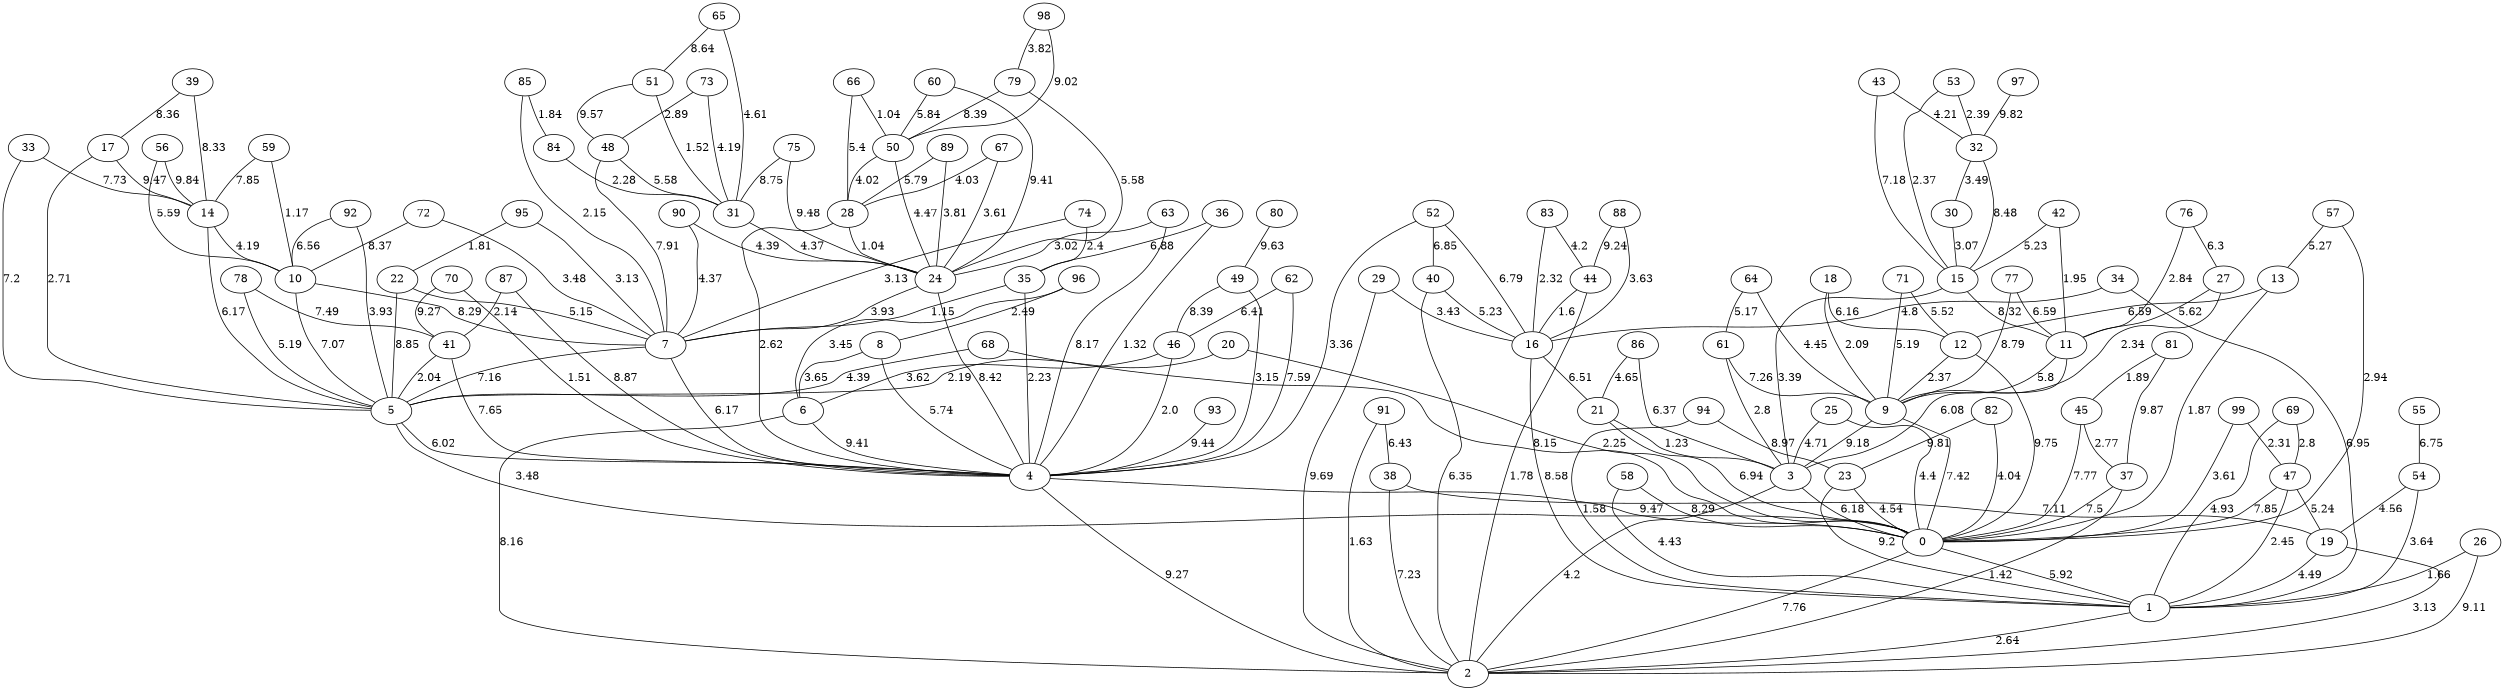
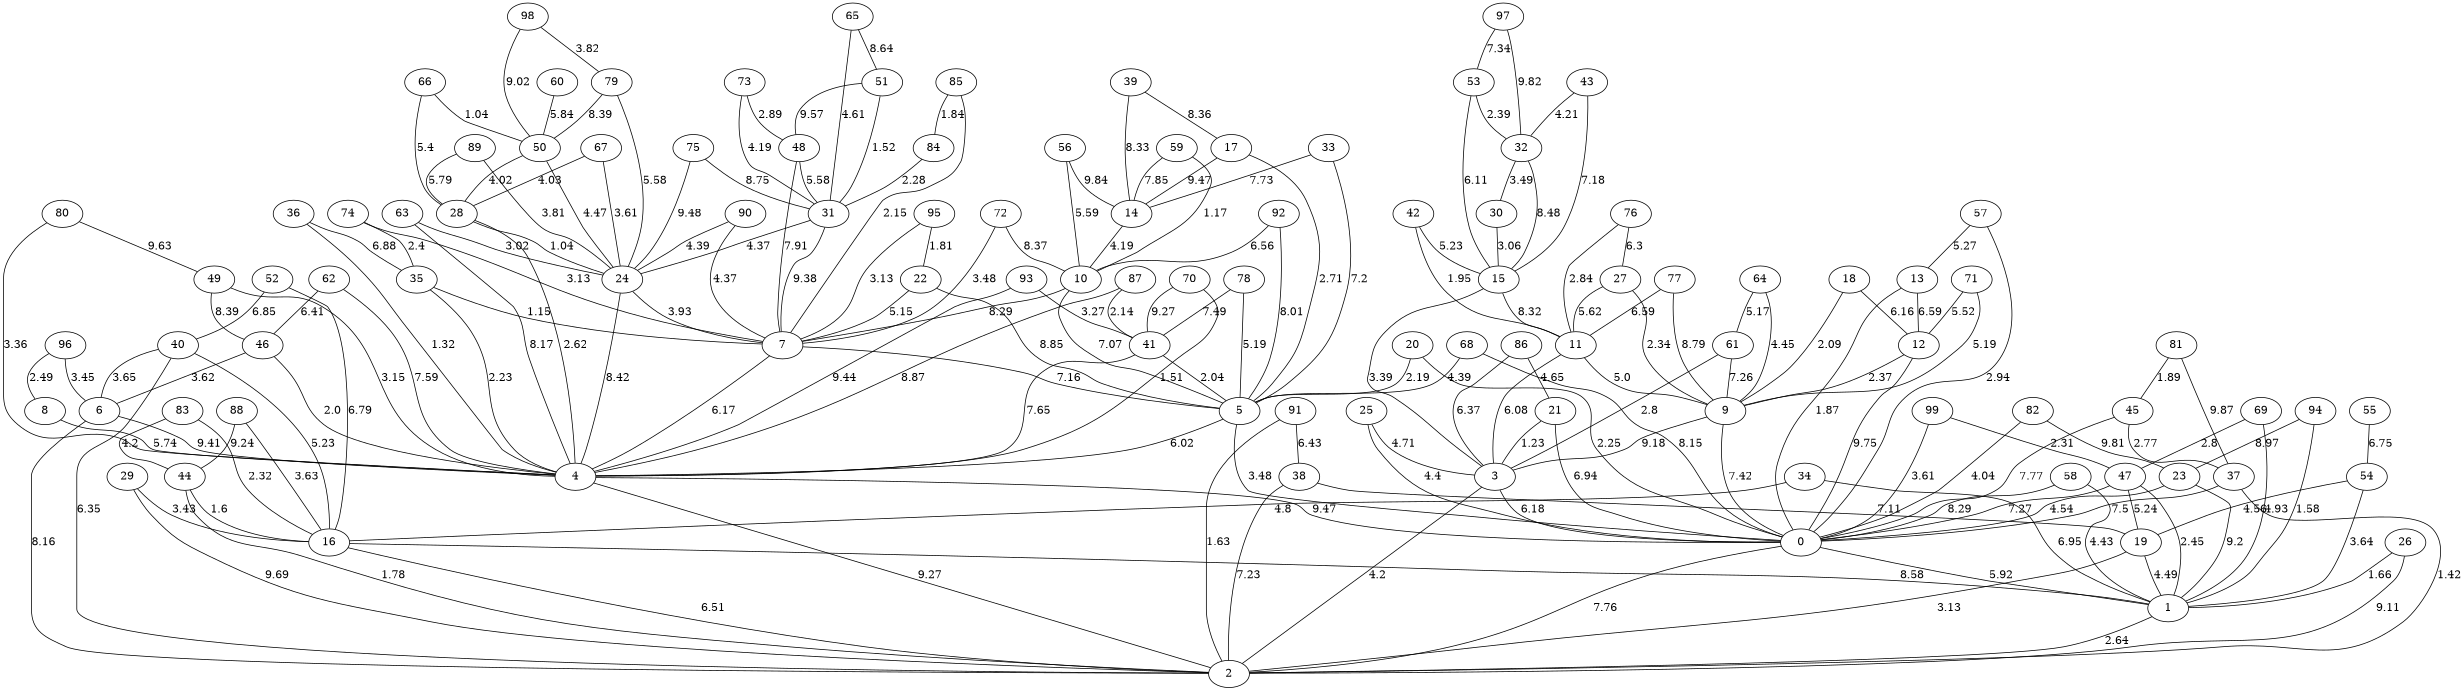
edge "97" -- "53": added, label "7.34"
edge "60" -- "24": removed, label "9.41"
edge "53" -- "15": label "2.37" -> "6.11"
edge "30" -- "15": label "3.07" -> "3.06"
edge "31" -- "7": added, label "9.38"
edge "92" -- "5": label "3.93" -> "8.01"
edge "93" -- "41": added, label "3.27"
edge "14" -- "5": removed, label "6.17"
edge "8" -- "6": now "40" -- "6"
edge "16" -- "21": now "16" -- "2"
edge "11" -- "9": label "5.8" -> "5.0"
edge "52" -- "4": now "80" -- "4"
edge "47" -- "0": label "7.85" -> "7.27"
